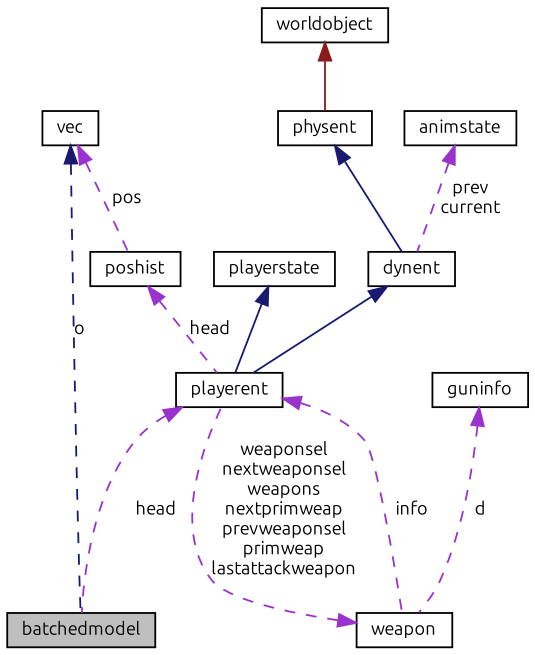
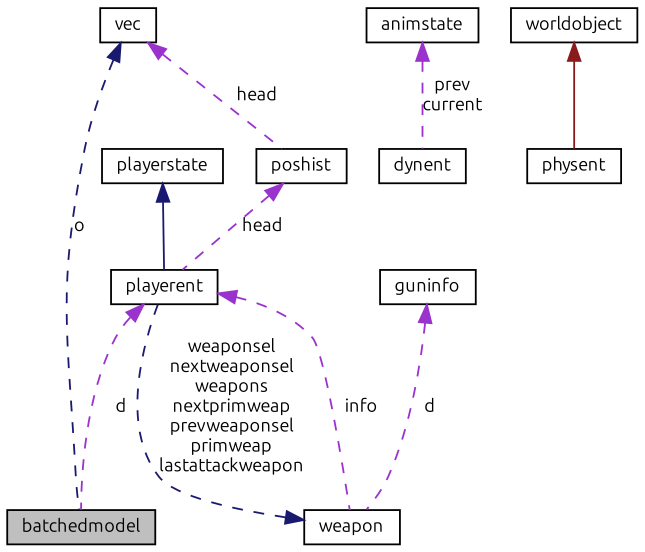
edge "poshist" -> "vec": label "pos" -> "head"
edge "dynent" -> "physent": removed
edge "playerent" -> "dynent": removed
edge "batchedmodel" -> "playerent": label "head" -> "d"
edge "playerent" -> "weapon": color darkorchid3 -> midnightblue
